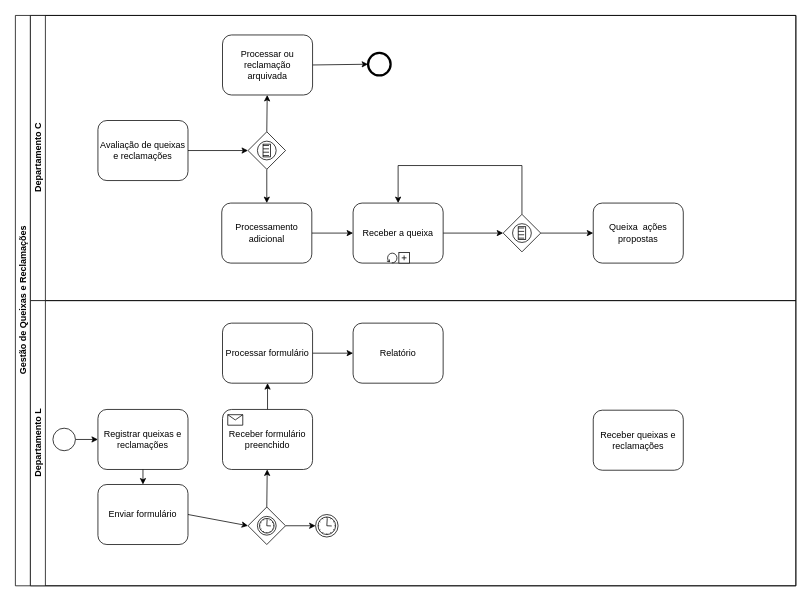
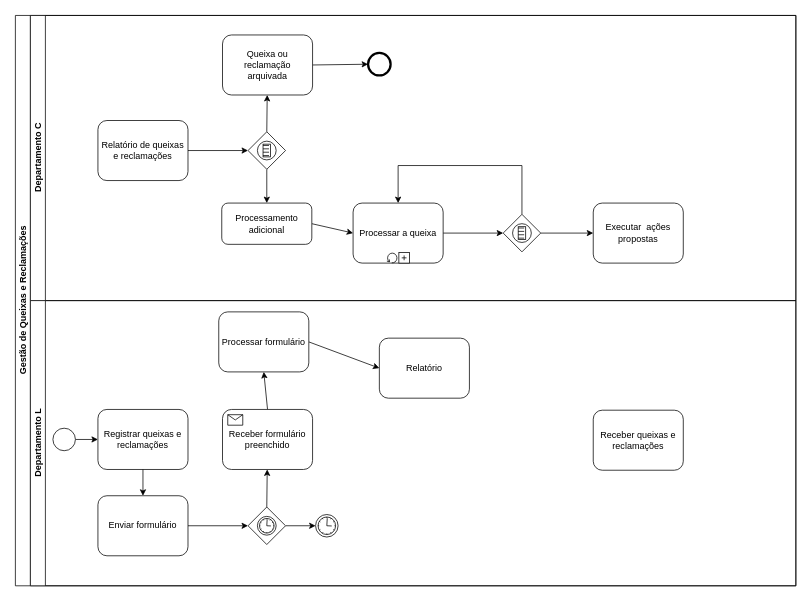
node "Processar ou reclamação arquivada": label "Processar ou reclamação arquivada" -> "Queixa ou reclamação arquivada"
node "Avaliação de queixas e reclamações": label "Avaliação de queixas e reclamações" -> "Relatório de queixas e reclamações"
node "Processamento adicional": size 90x60 -> 90x41
node "Receber a queixa": label "Receber a queixa" -> "Processar a queixa"
node "Queixa ações propostas": label "Queixa ações propostas" -> "Executar ações propostas"
node "Processar formulário": moved (267, 353) -> (264, 342)
node "Relatório": moved (398, 353) -> (424, 368)
node "Enviar formulário": moved (143, 514) -> (143, 525)
